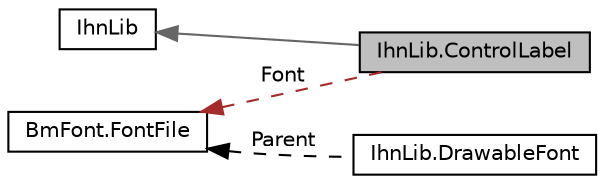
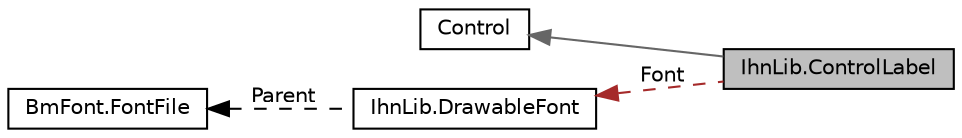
node "IhnLib": label "IhnLib" -> "Control"
edge "IhnLib.ControlLabel" -> "BmFont.FontFile": now "IhnLib.ControlLabel" -> "IhnLib.DrawableFont"
